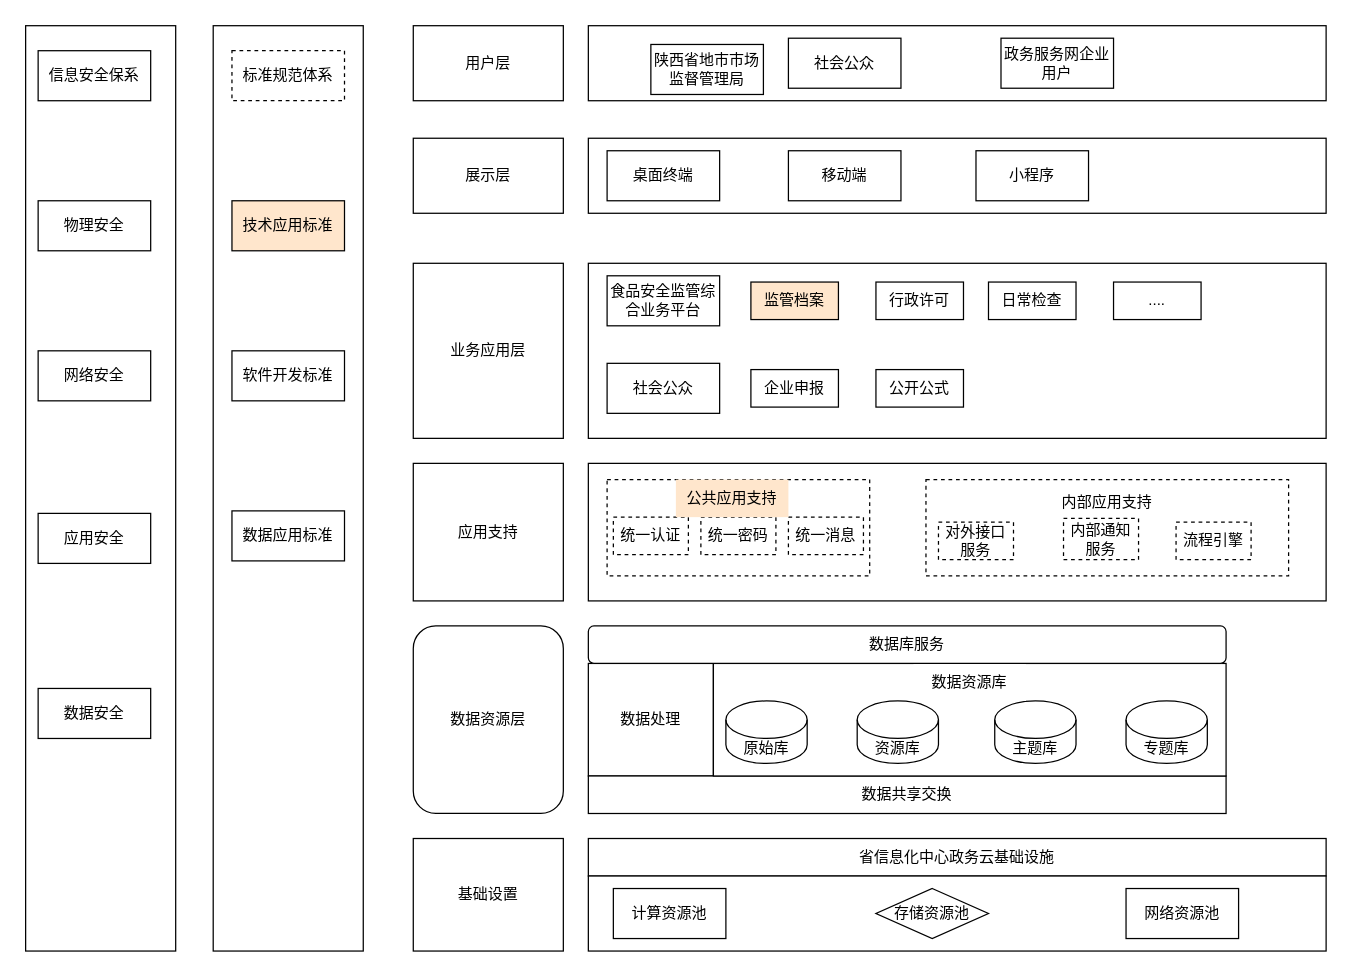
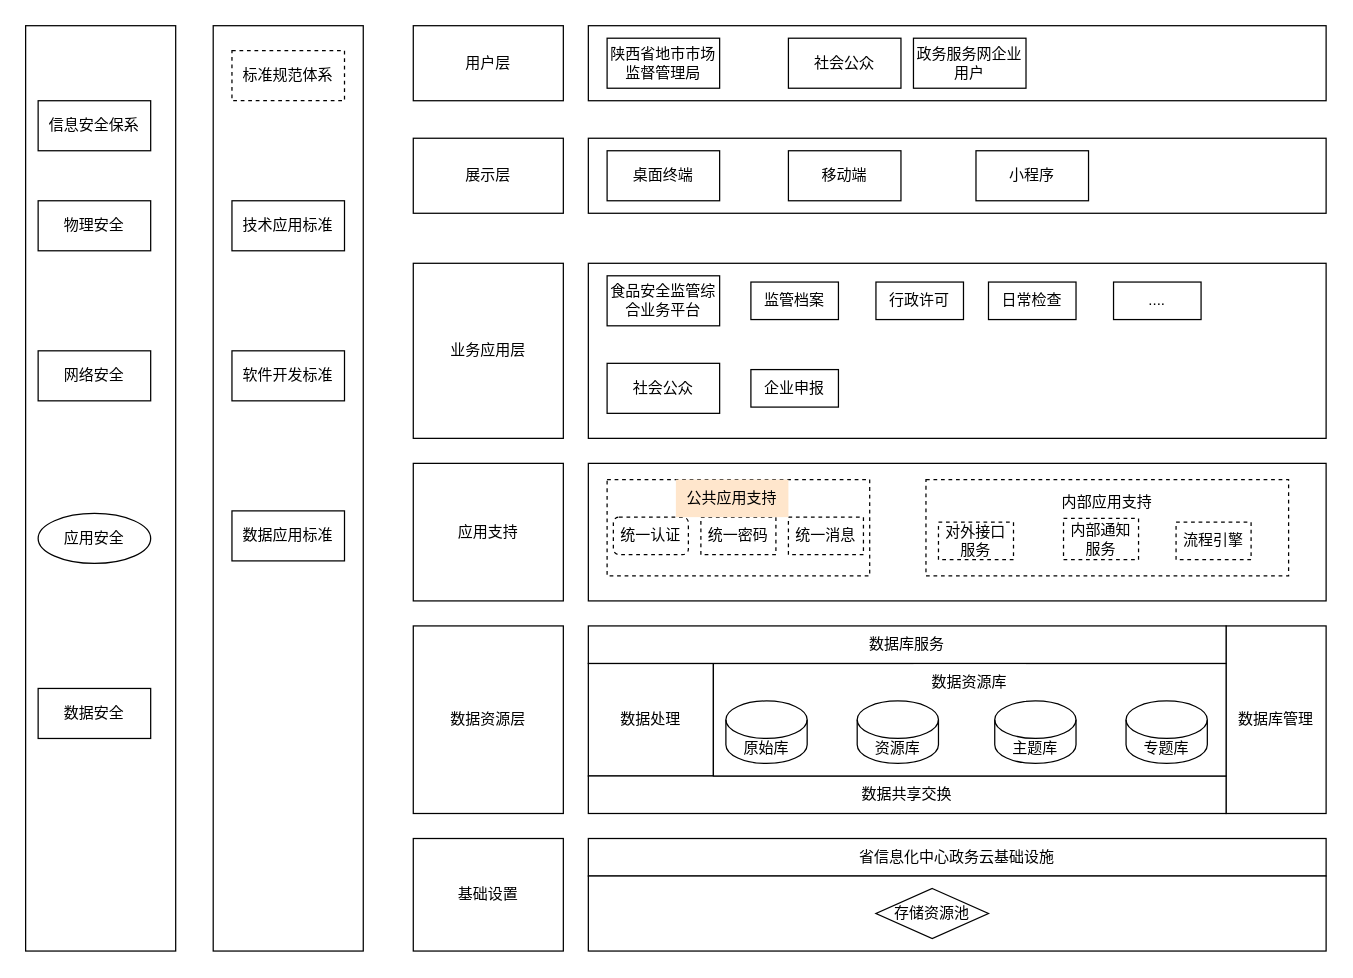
node "政务服务网企业用户": moved (1057, 63) -> (969, 63)
node "陕西省地市市场监督管理局": moved (707, 69) -> (663, 63)
node "信息安全保系": moved (94, 76) -> (94, 126)
node "技术应用标准": fillcolor #ffe6cc -> #ffffff
node "监管档案": fillcolor #ffe6cc -> #ffffff
node "公开公式": removed
node "统一认证": shape rectangle -> rounded rectangle
node "应用安全": shape rectangle -> ellipse
node "数据库服务": shape rounded rectangle -> rectangle
node "数据资源层": shape rounded rectangle -> rectangle
node "数据库管理": added
node "计算资源池": removed
node "网络资源池": removed
